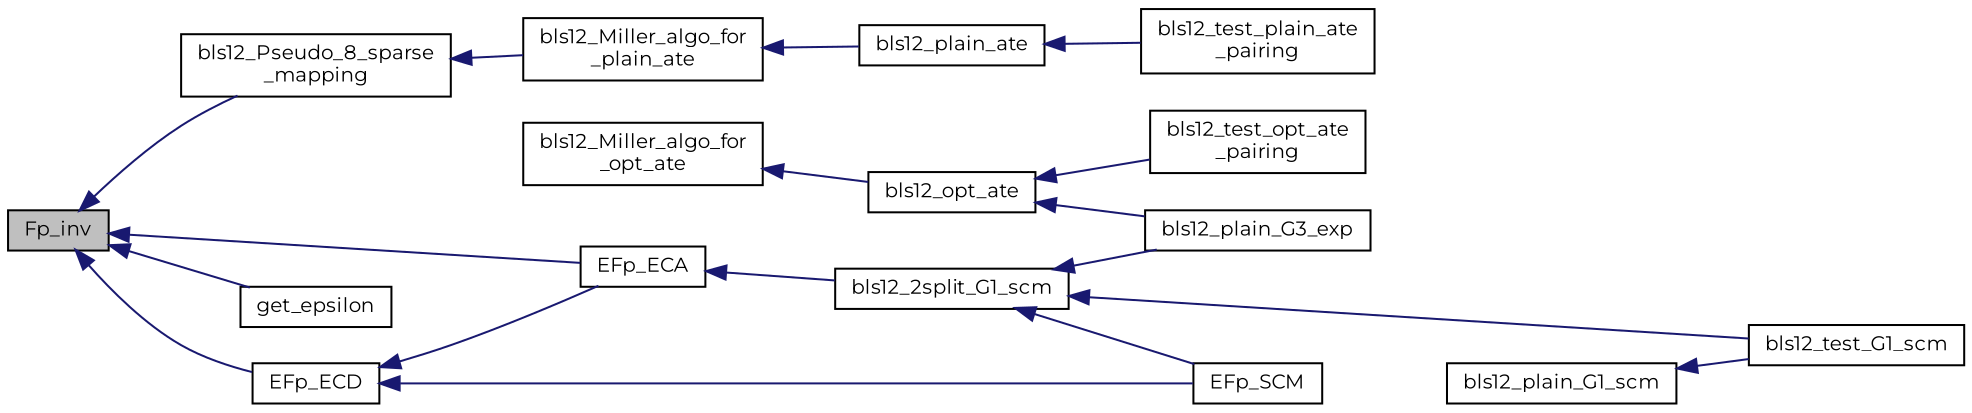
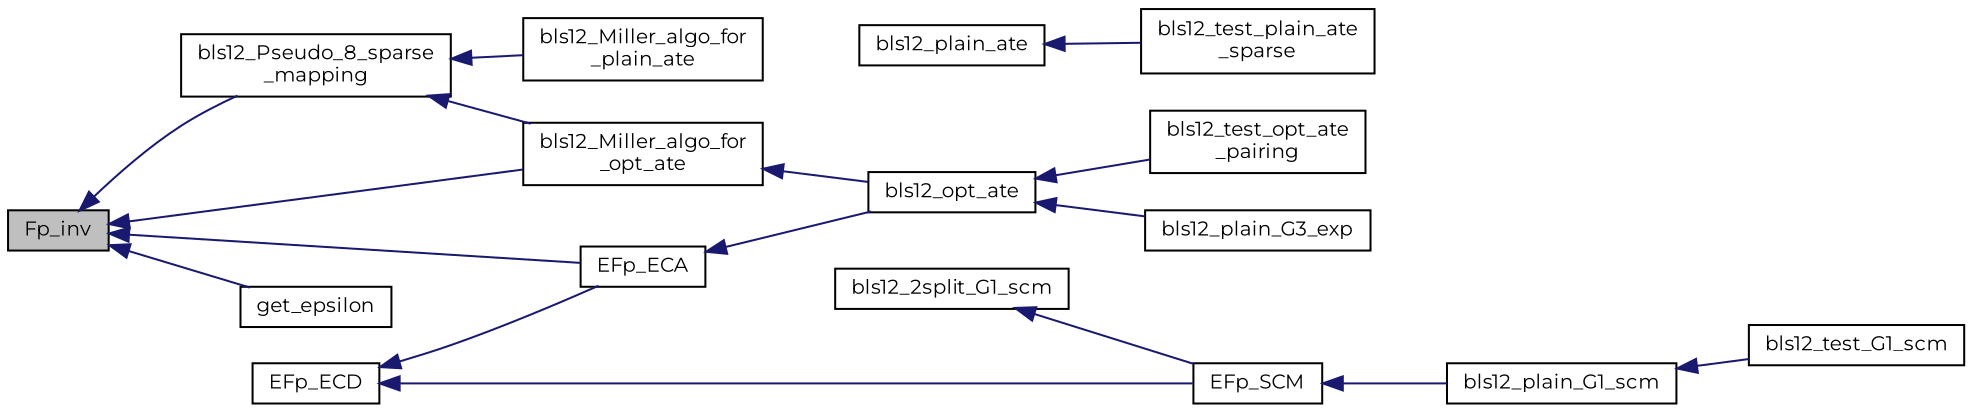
node "bls12_test_plain_ate _pairing": label "bls12_test_plain_ate _pairing" -> "bls12_test_plain_ate _sparse"
edge "bls12_plain_ate" -> "bls12_Miller_algo_for _plain_ate": removed
edge "bls12_Miller_algo_for _opt_ate" -> "bls12_Pseudo_8_sparse _mapping": added
edge "bls12_plain_G3_exp" -> "bls12_2split_G1_scm": removed
edge "bls12_2split_G1_scm" -> "EFp_ECA": now "bls12_opt_ate" -> "EFp_ECA"
edge "bls12_test_G1_scm" -> "bls12_2split_G1_scm": removed
edge "EFp_ECD" -> "Fp_inv": now "bls12_Miller_algo_for _opt_ate" -> "Fp_inv"
edge "bls12_plain_G1_scm" -> "EFp_SCM": added
